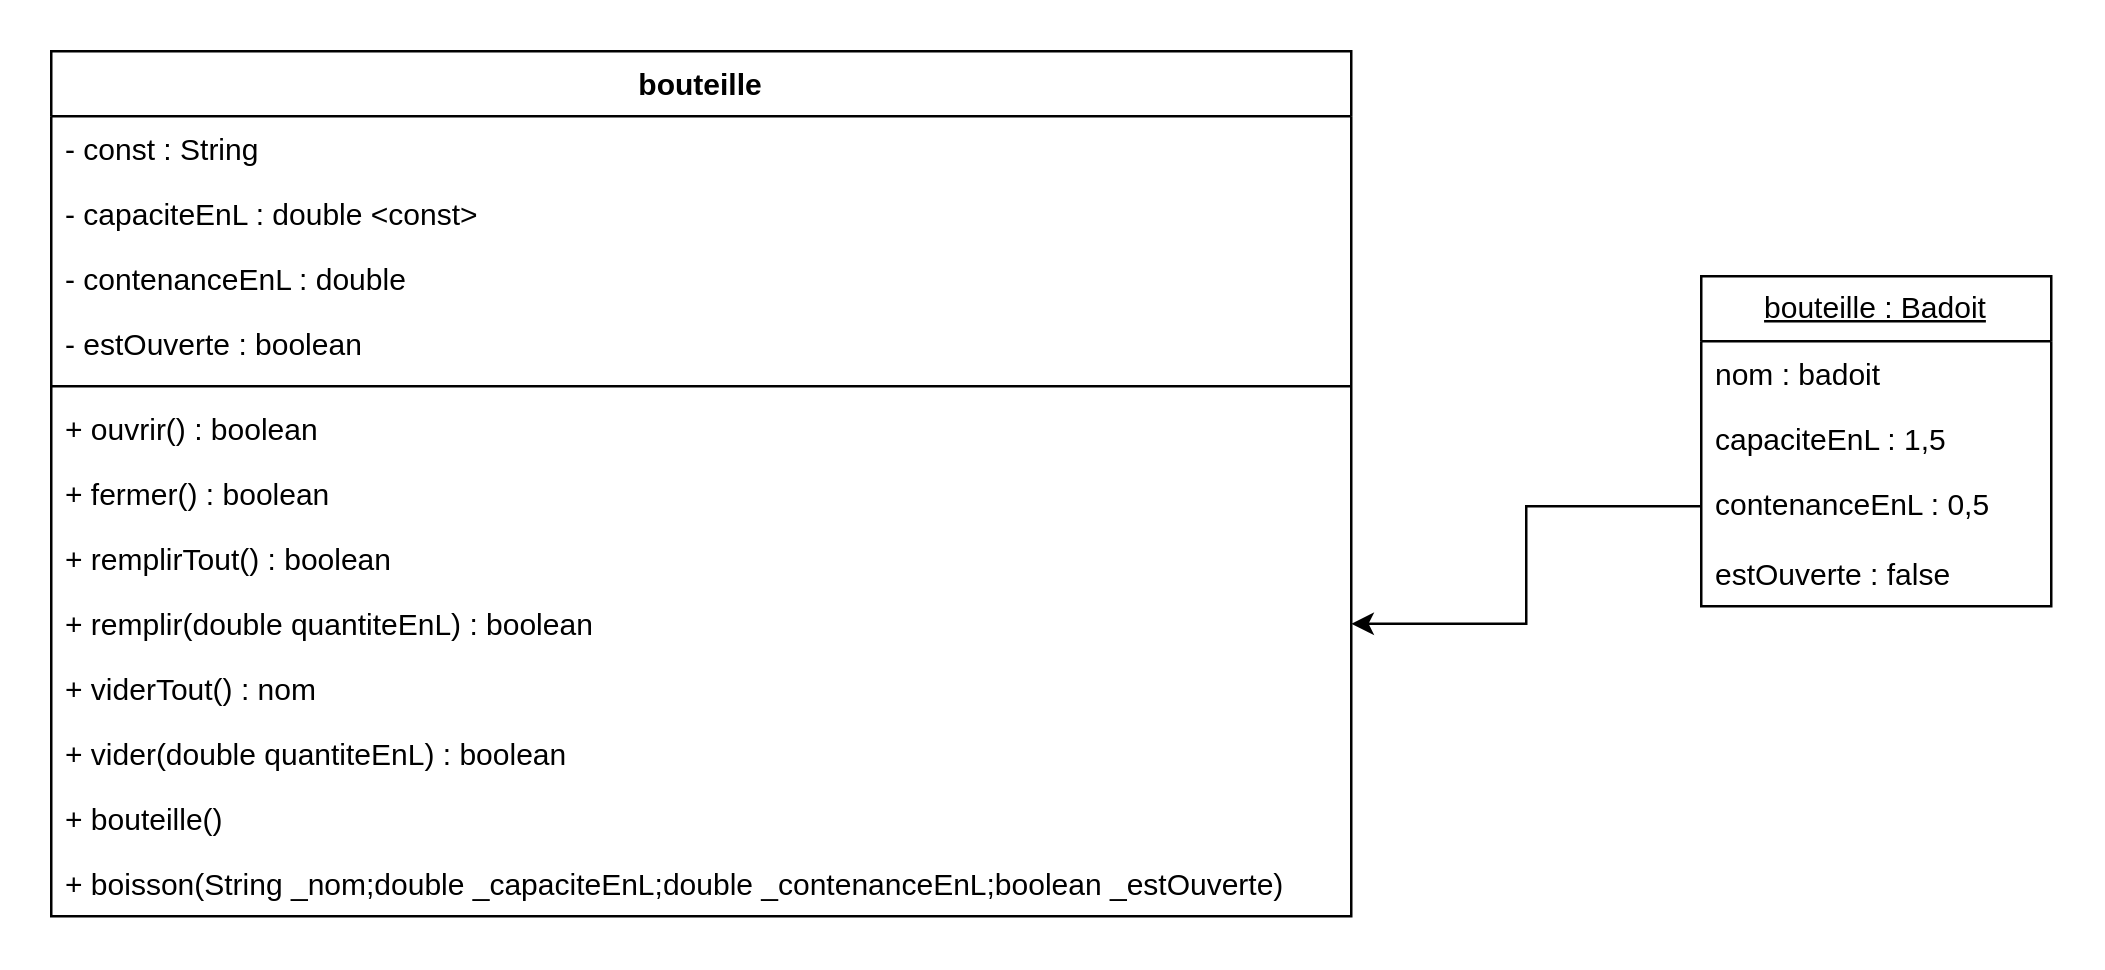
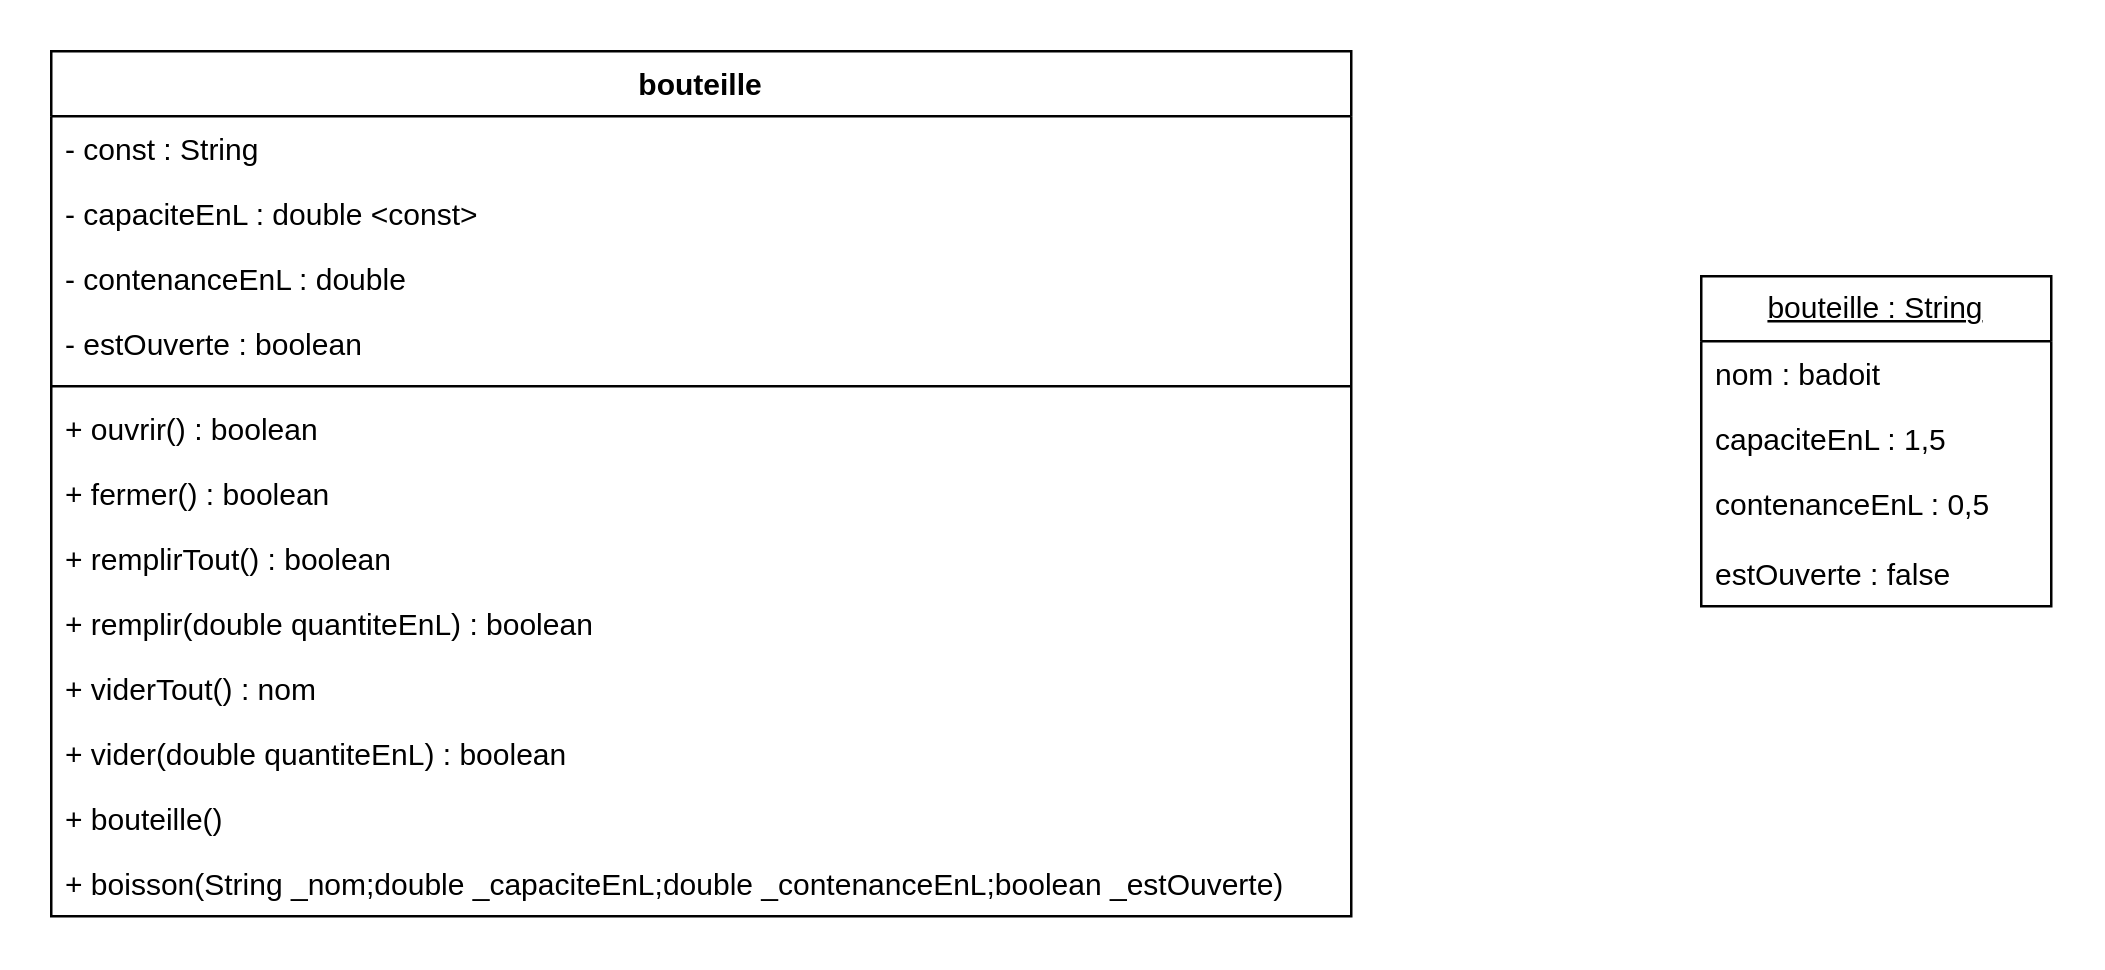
node "bouteille : Badoit": label "bouteille : Badoit" -> "bouteille : String"
edge "contenanceEnL : 0,5" -> "+ remplir(double quantiteEnL) : boolean": removed
